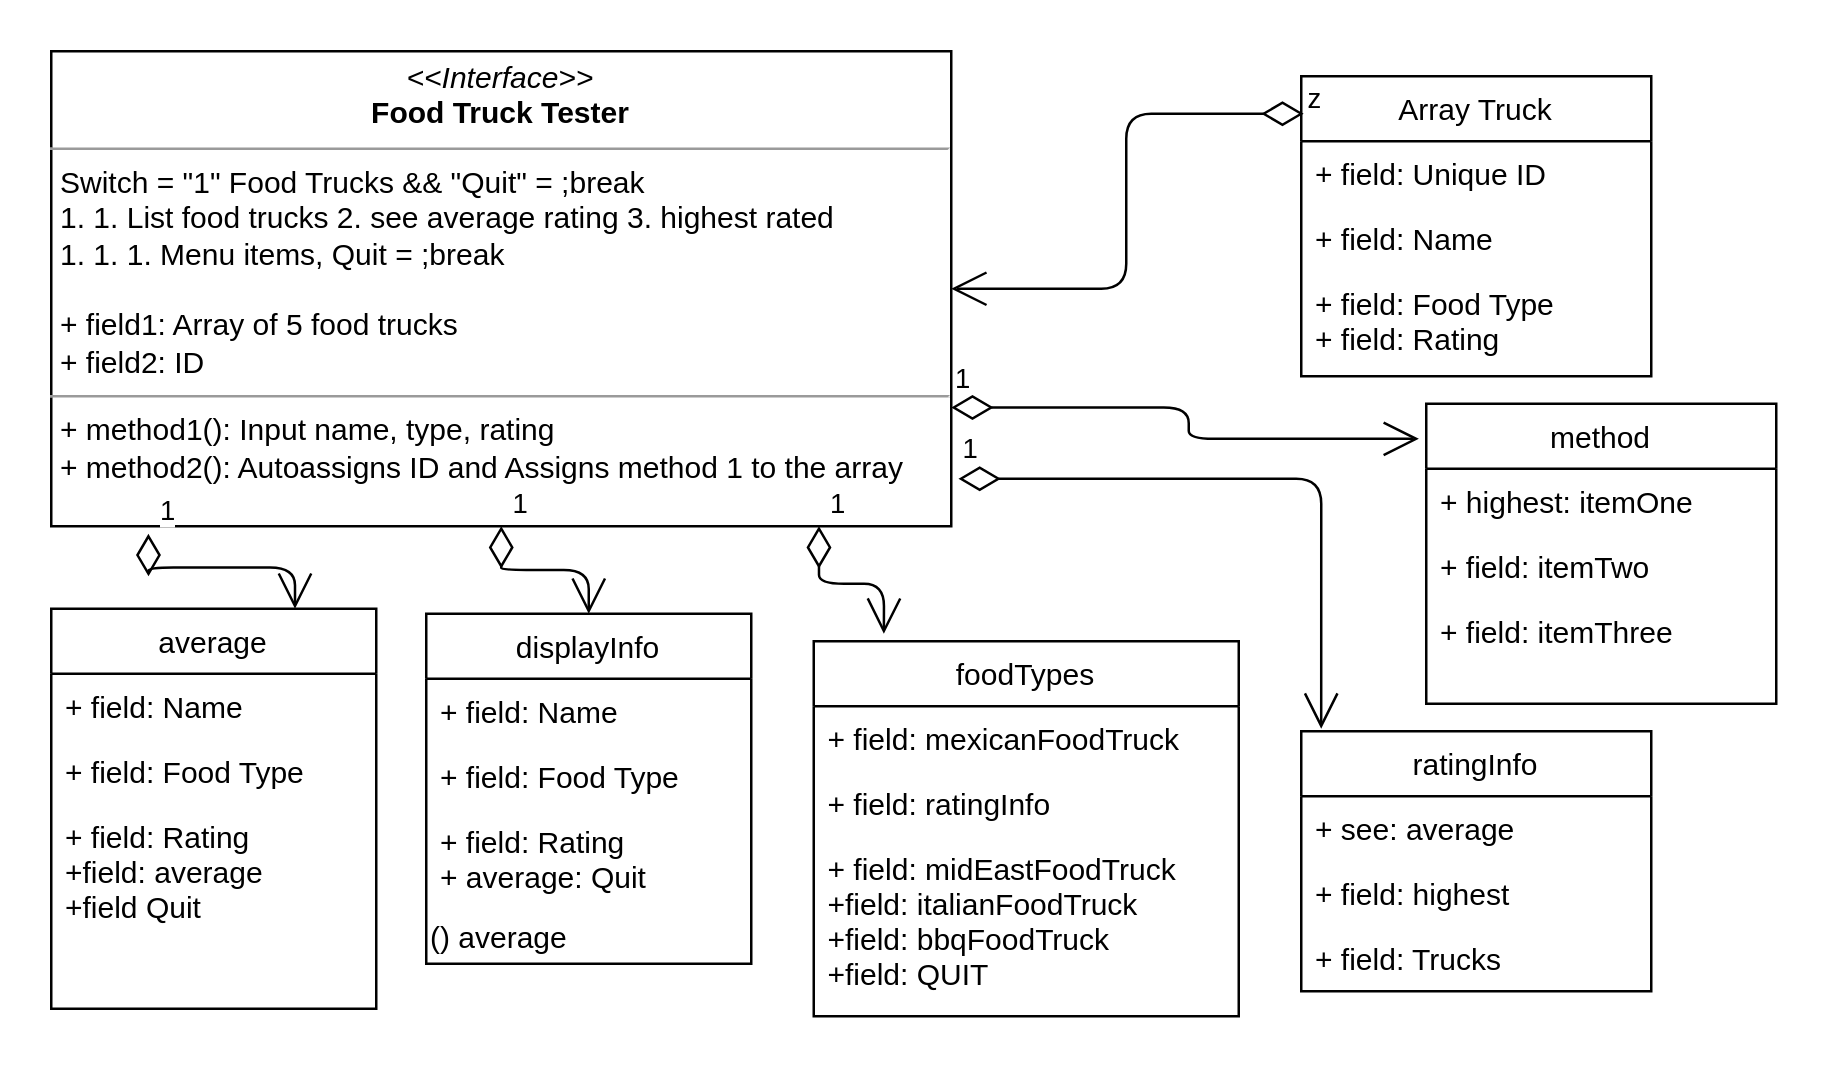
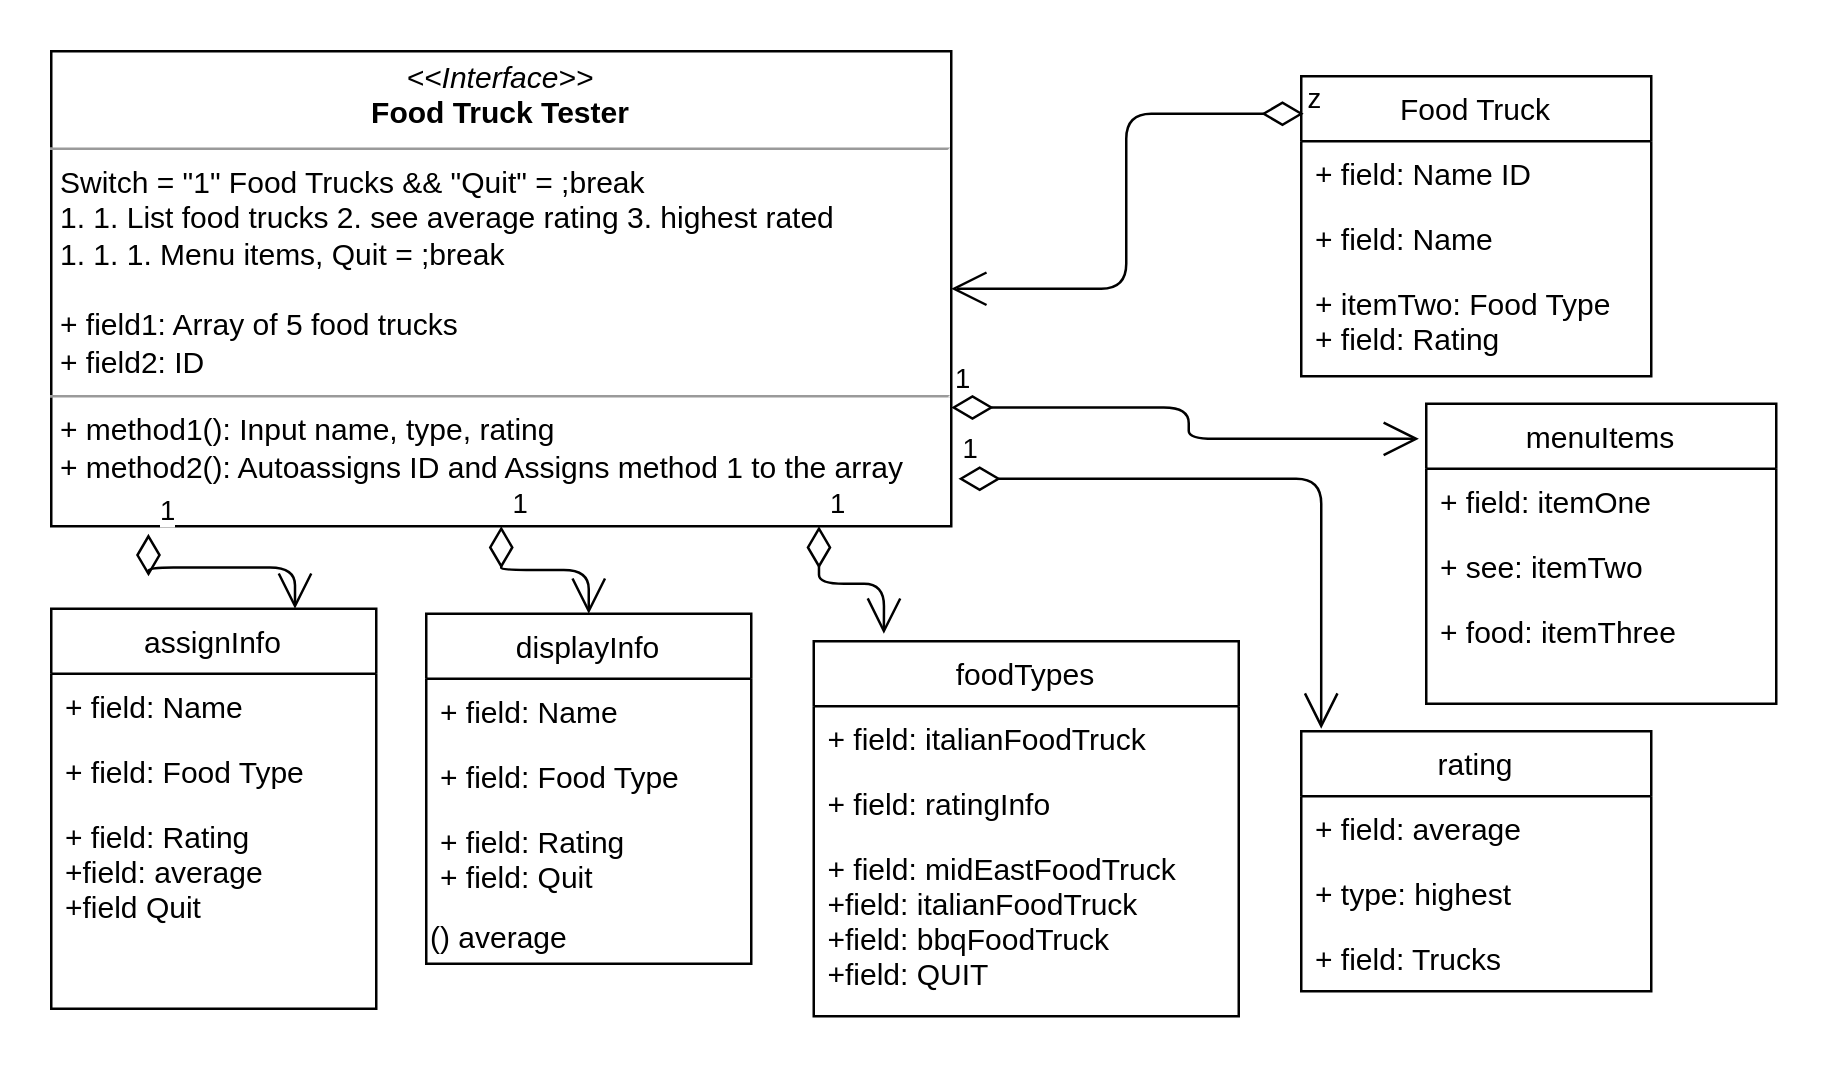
node "Array Truck": label "Array Truck" -> "Food Truck"
node "+ field: Unique ID": label "+ field: Unique ID" -> "+ field: Name ID"
node "+ field: Food Type + field: Rating": label "+ field: Food Type + field: Rating" -> "+ itemTwo: Food Type + field: Rating"
node "method": label "method" -> "menuItems"
node "+ highest: itemOne": label "+ highest: itemOne" -> "+ field: itemOne"
node "+ field: itemTwo": label "+ field: itemTwo" -> "+ see: itemTwo"
node "+ field: itemThree": label "+ field: itemThree" -> "+ food: itemThree"
node "average": label "average" -> "assignInfo"
node "+ field: mexicanFoodTruck": label "+ field: mexicanFoodTruck" -> "+ field: italianFoodTruck"
node "ratingInfo": label "ratingInfo" -> "rating"
node "+ see: average": label "+ see: average" -> "+ field: average"
node "+ field: Rating + average: Quit": label "+ field: Rating + average: Quit" -> "+ field: Rating + field: Quit"
node "+ field: highest": label "+ field: highest" -> "+ type: highest"
